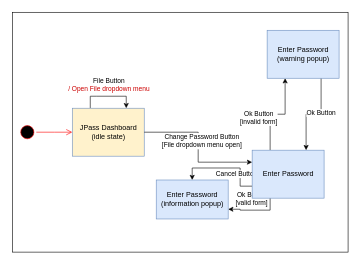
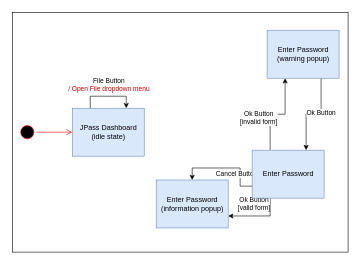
node "JPass Dashboard (idle state)": fillcolor #fff2cc -> #dae8fc
edge "JPass Dashboard (idle state)" -> "Enter Password": removed, label "Change Password Button [File dropdown menu open]"
node "Enter Password (information popup)": size 72x39 -> 72x48
